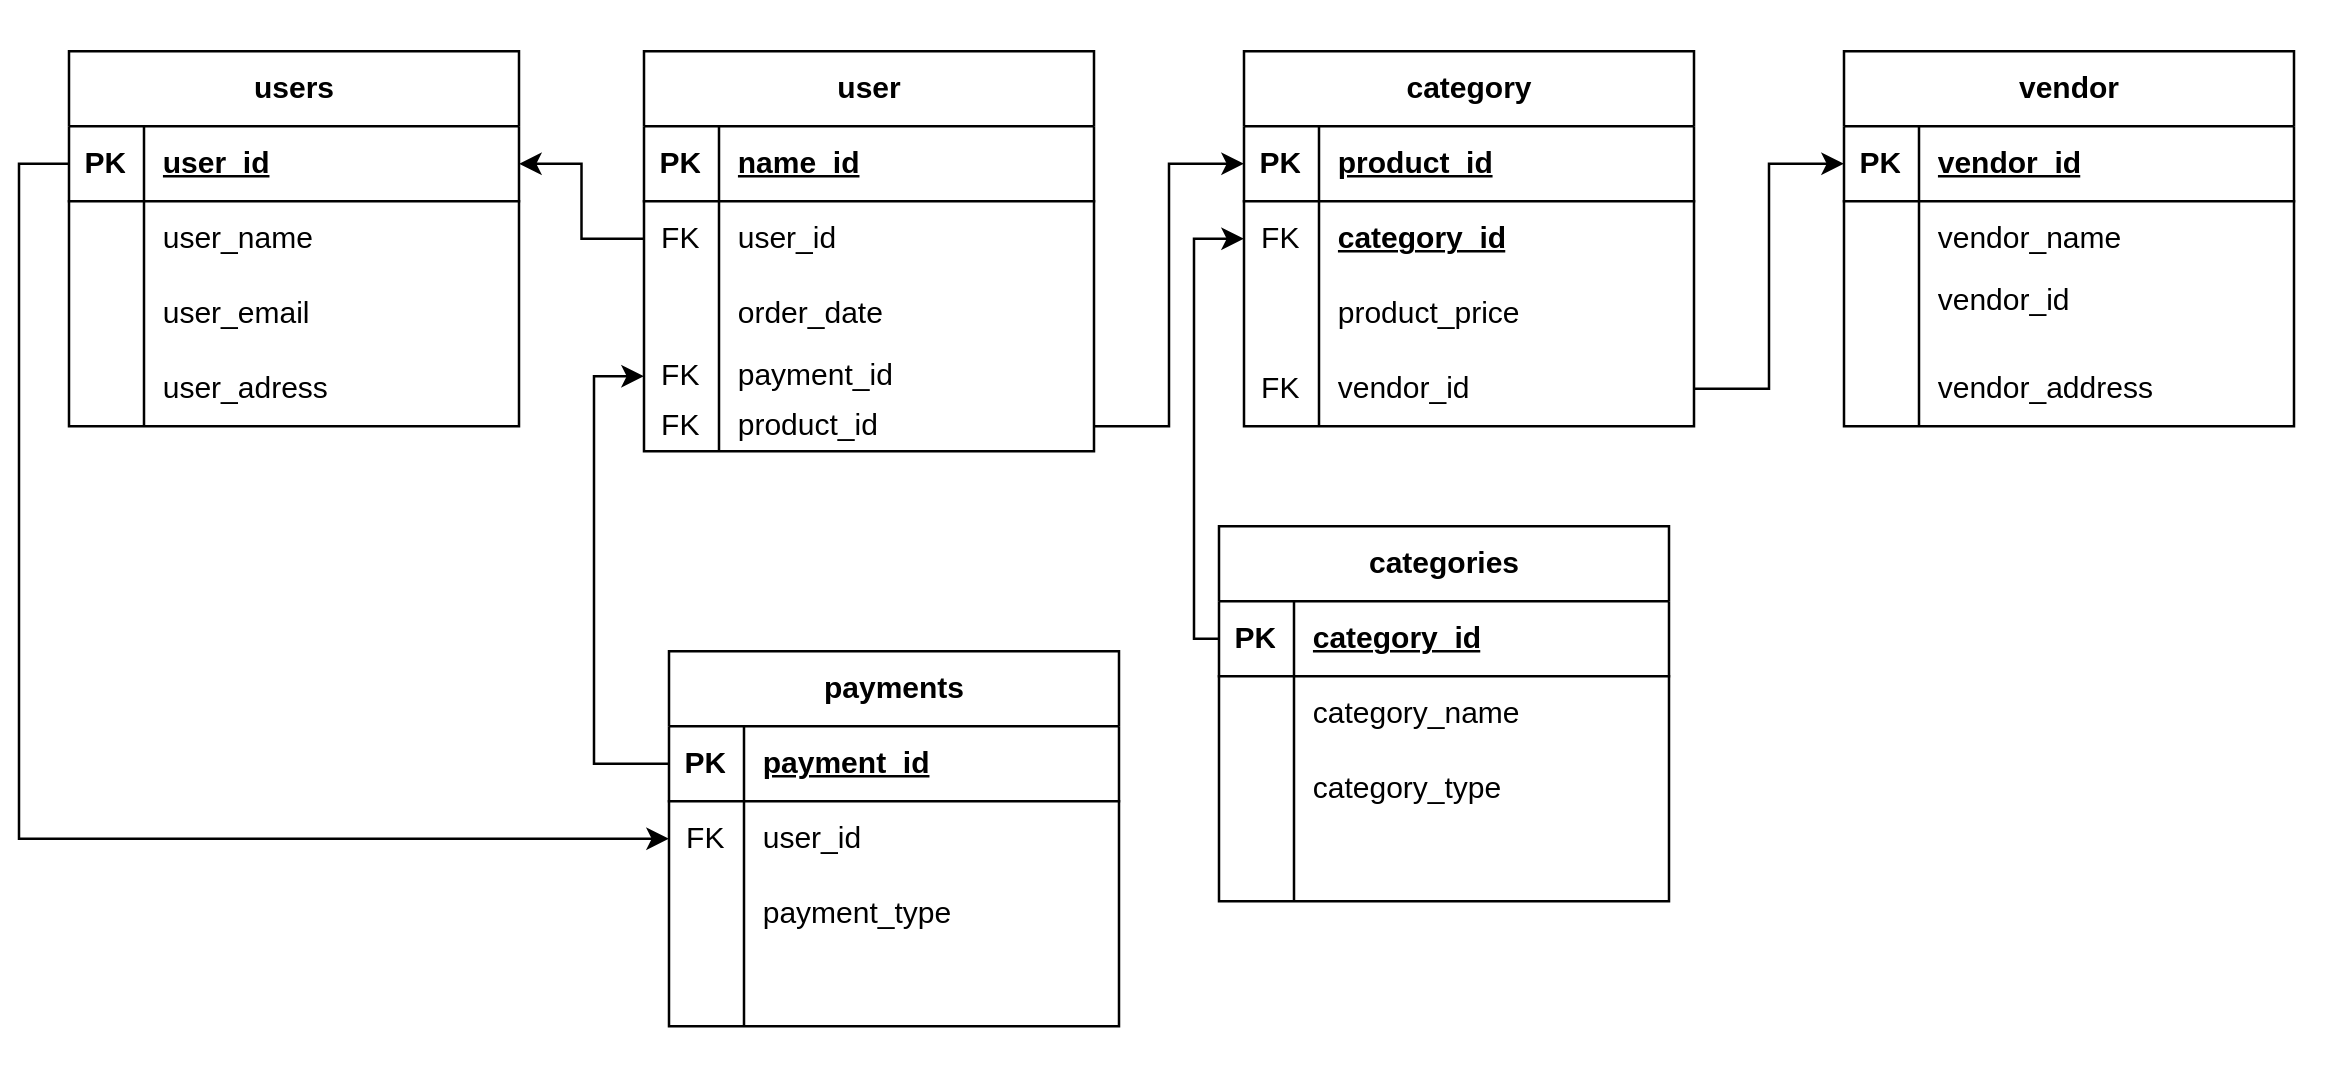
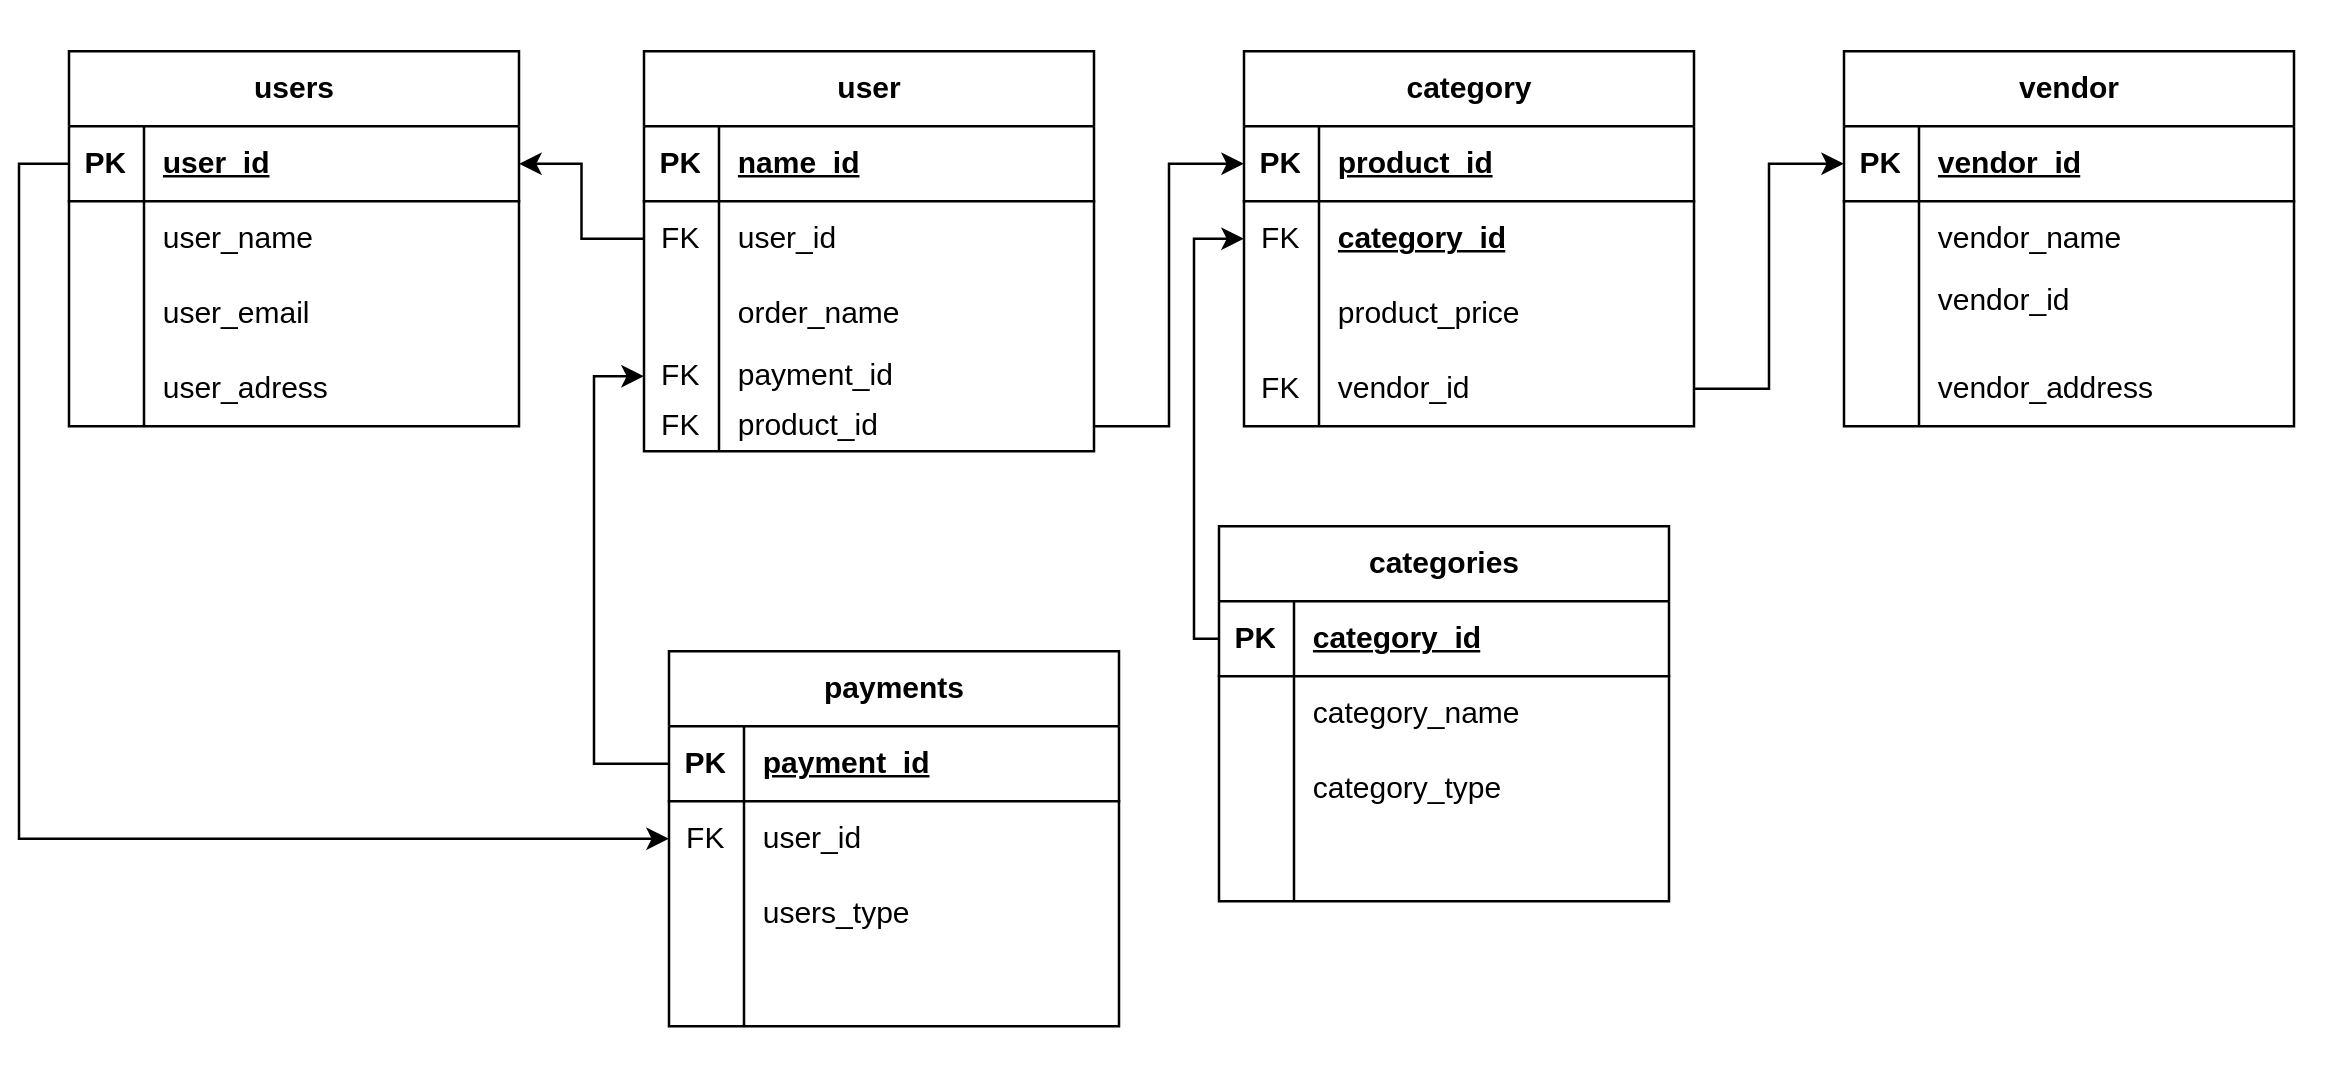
node "order_date": label "order_date" -> "order_name"
node "payment_type": label "payment_type" -> "users_type"
